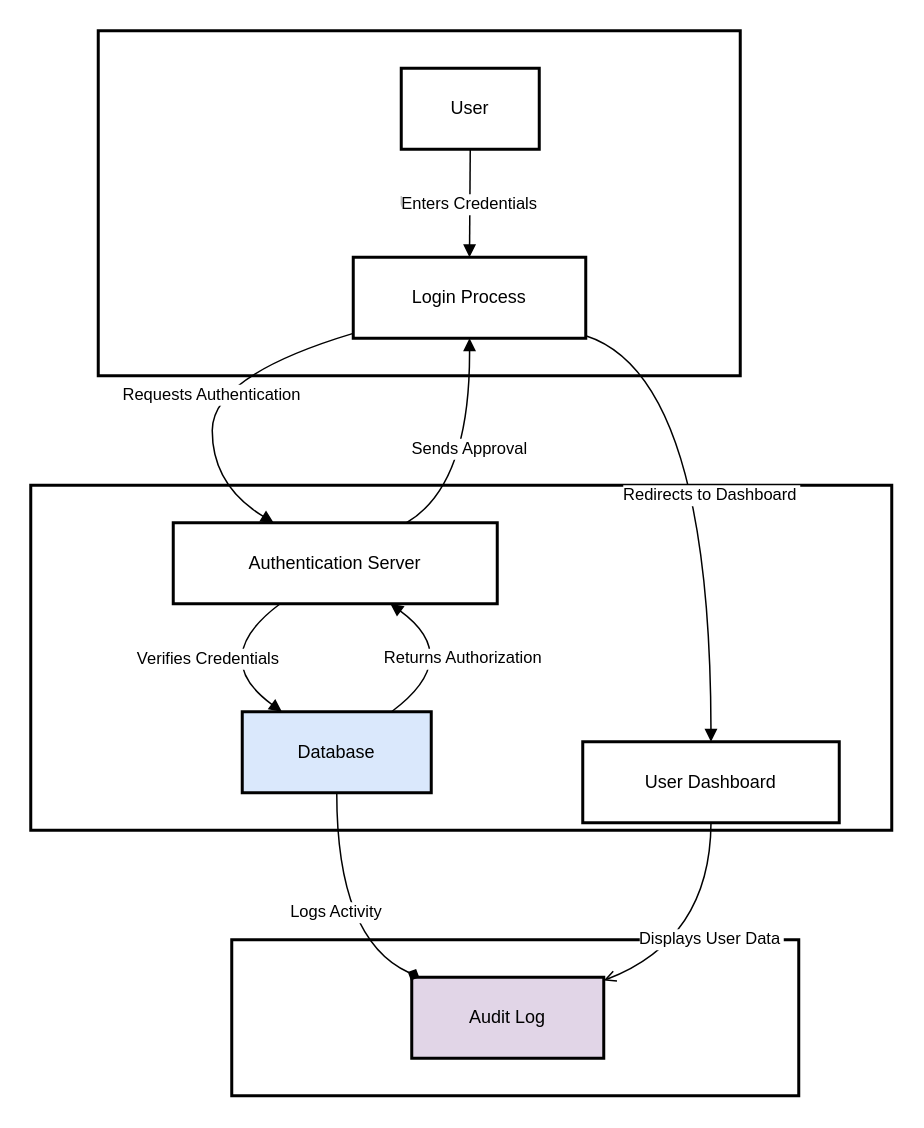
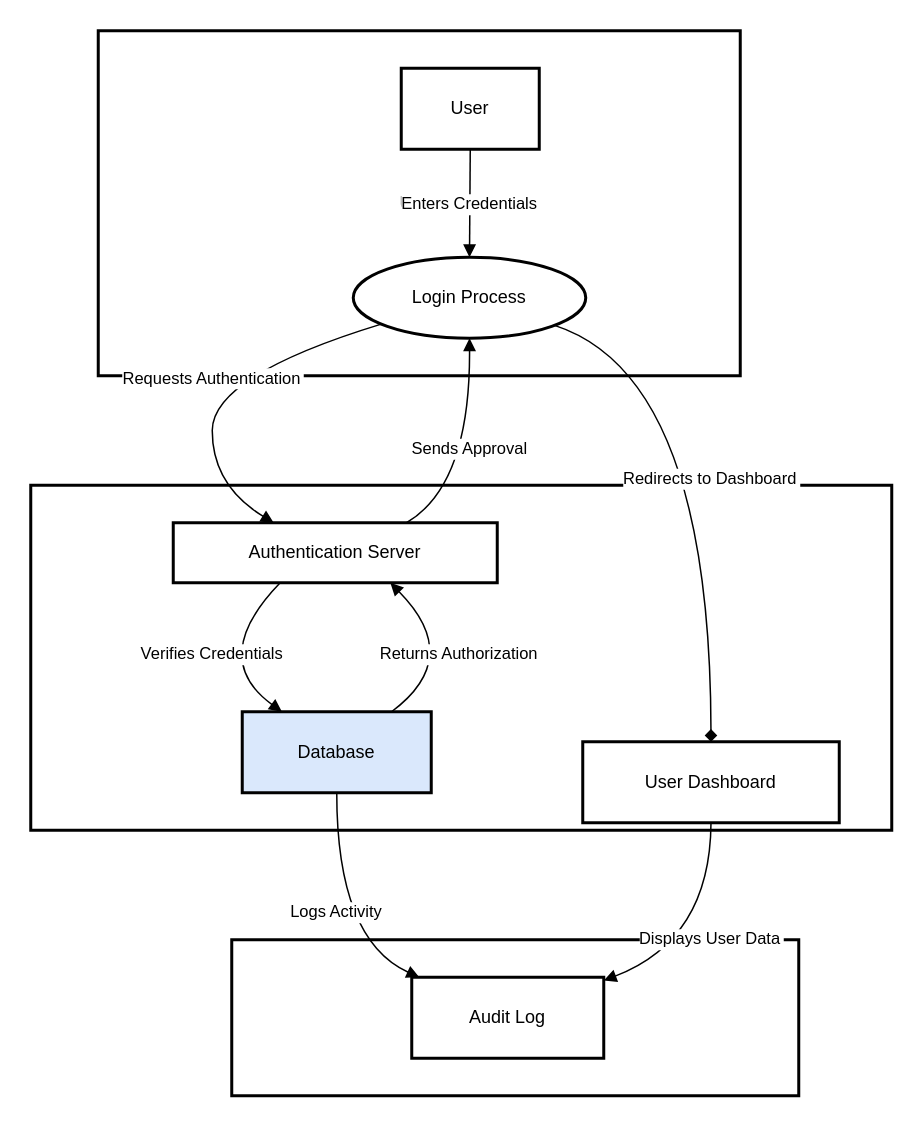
node "Login Process": shape rectangle -> ellipse
node "Authentication Server": size 324x81 -> 324x60
edge "Login Process" -> "User Dashboard": arrowhead block -> diamond
edge "User Dashboard" -> "Audit Log": arrowhead open -> block
edge "Database" -> "Audit Log": arrowhead diamond -> block
node "Audit Log": fillcolor #e1d5e7 -> #ffffff
